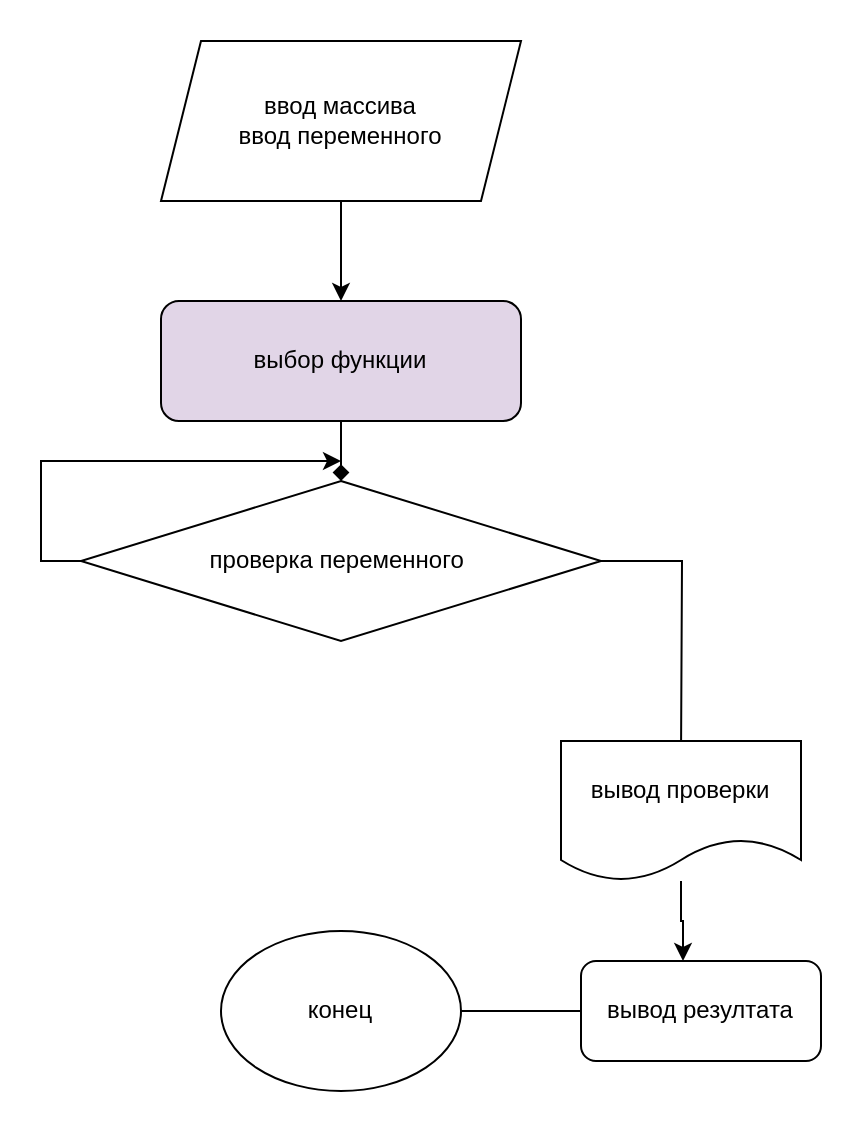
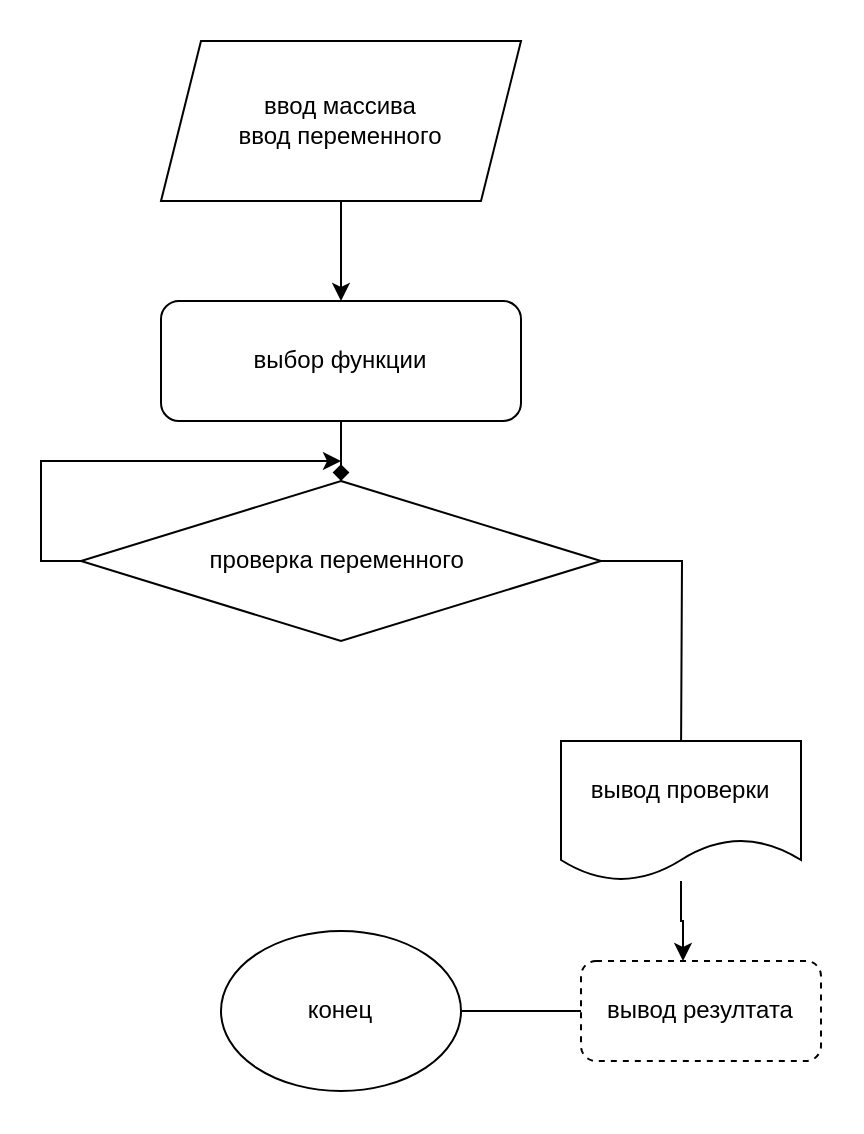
node "выбор функции": fillcolor #e1d5e7 -> #ffffff
node "вывод резултата": style solid -> dashed
